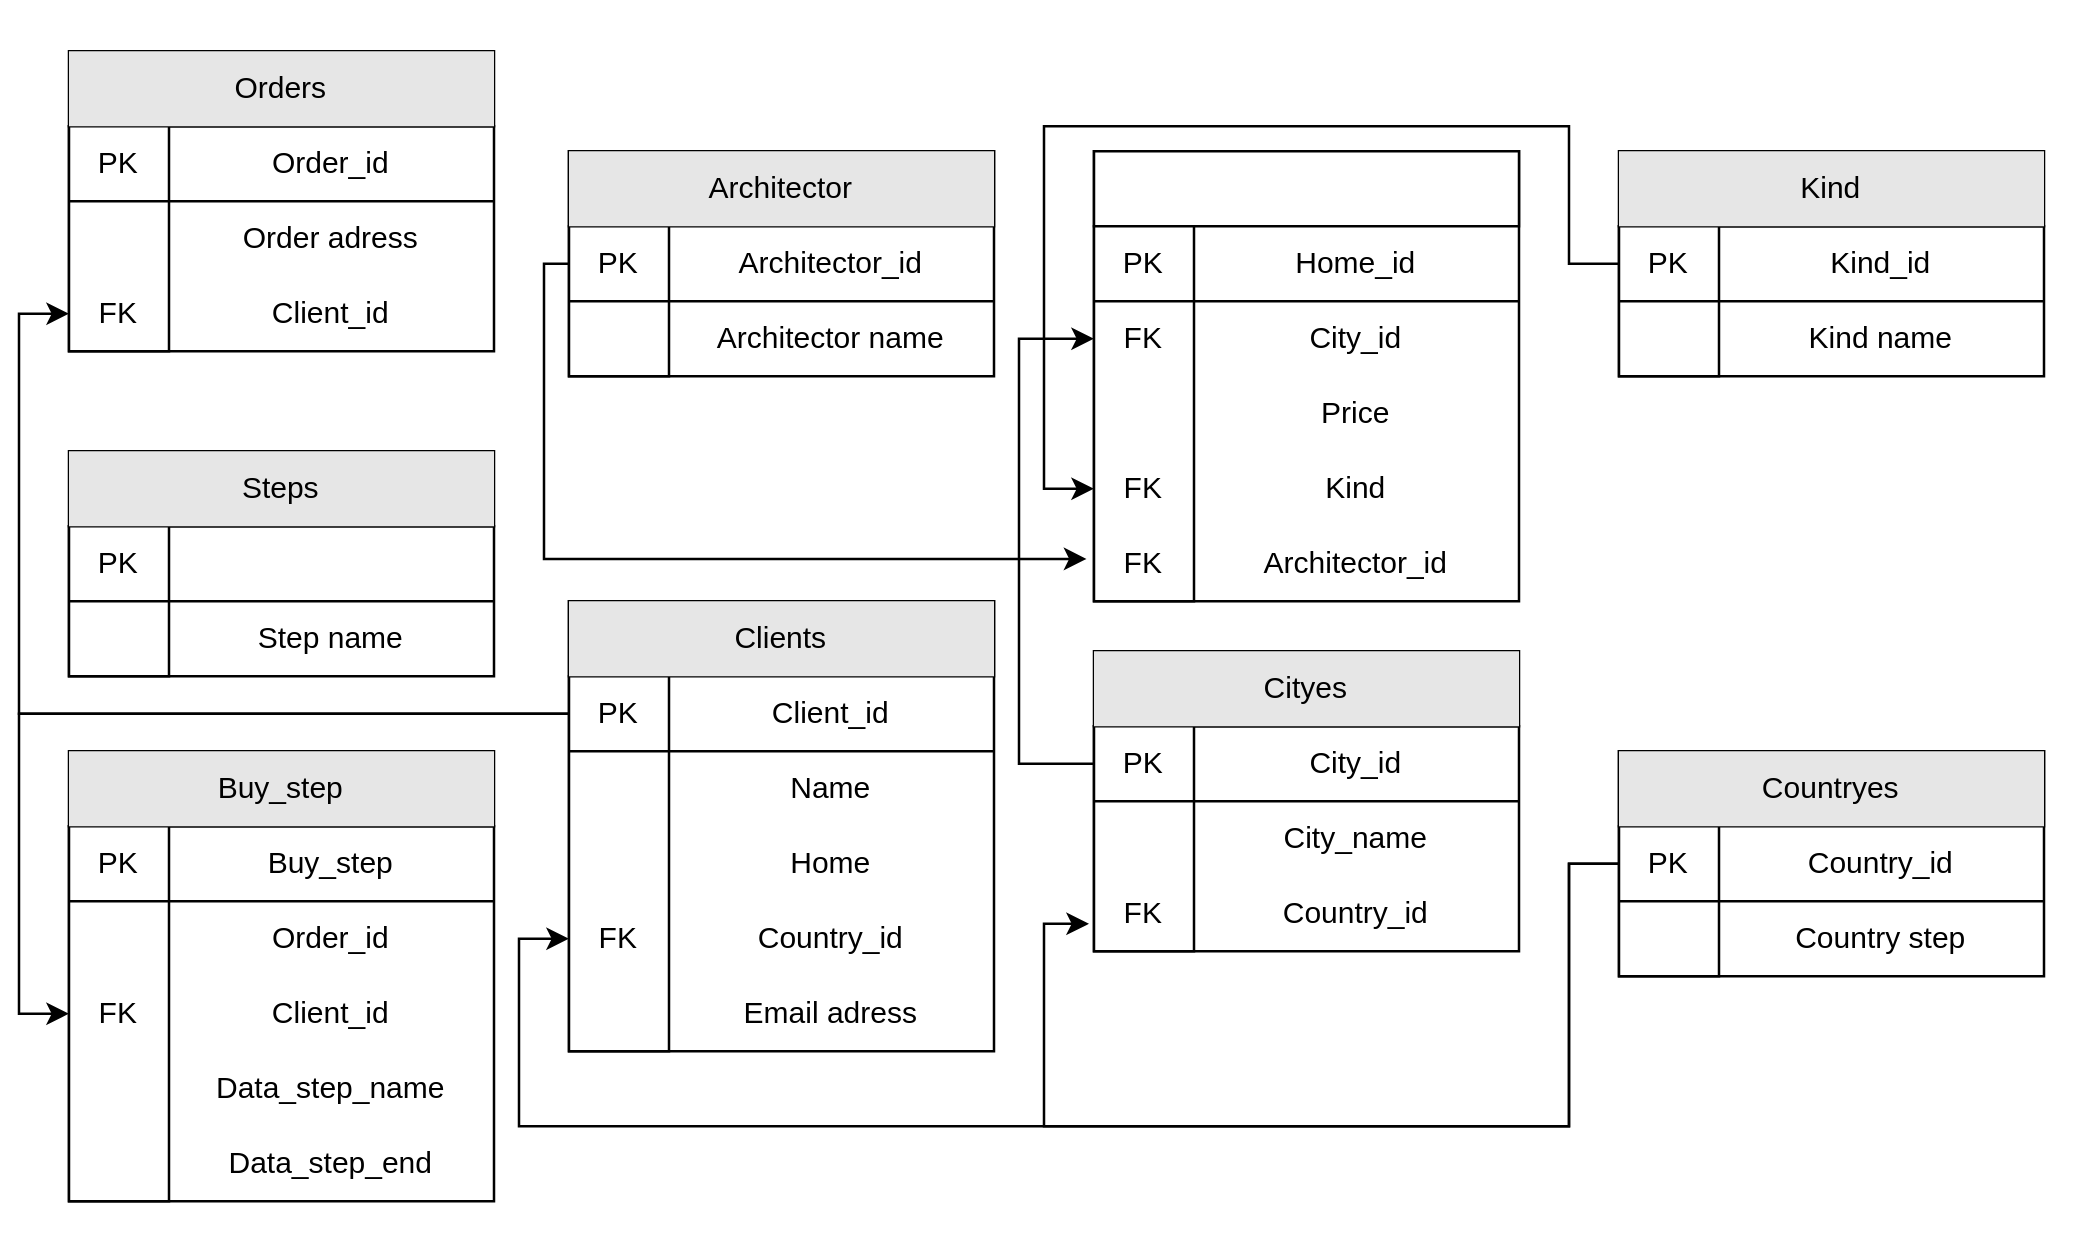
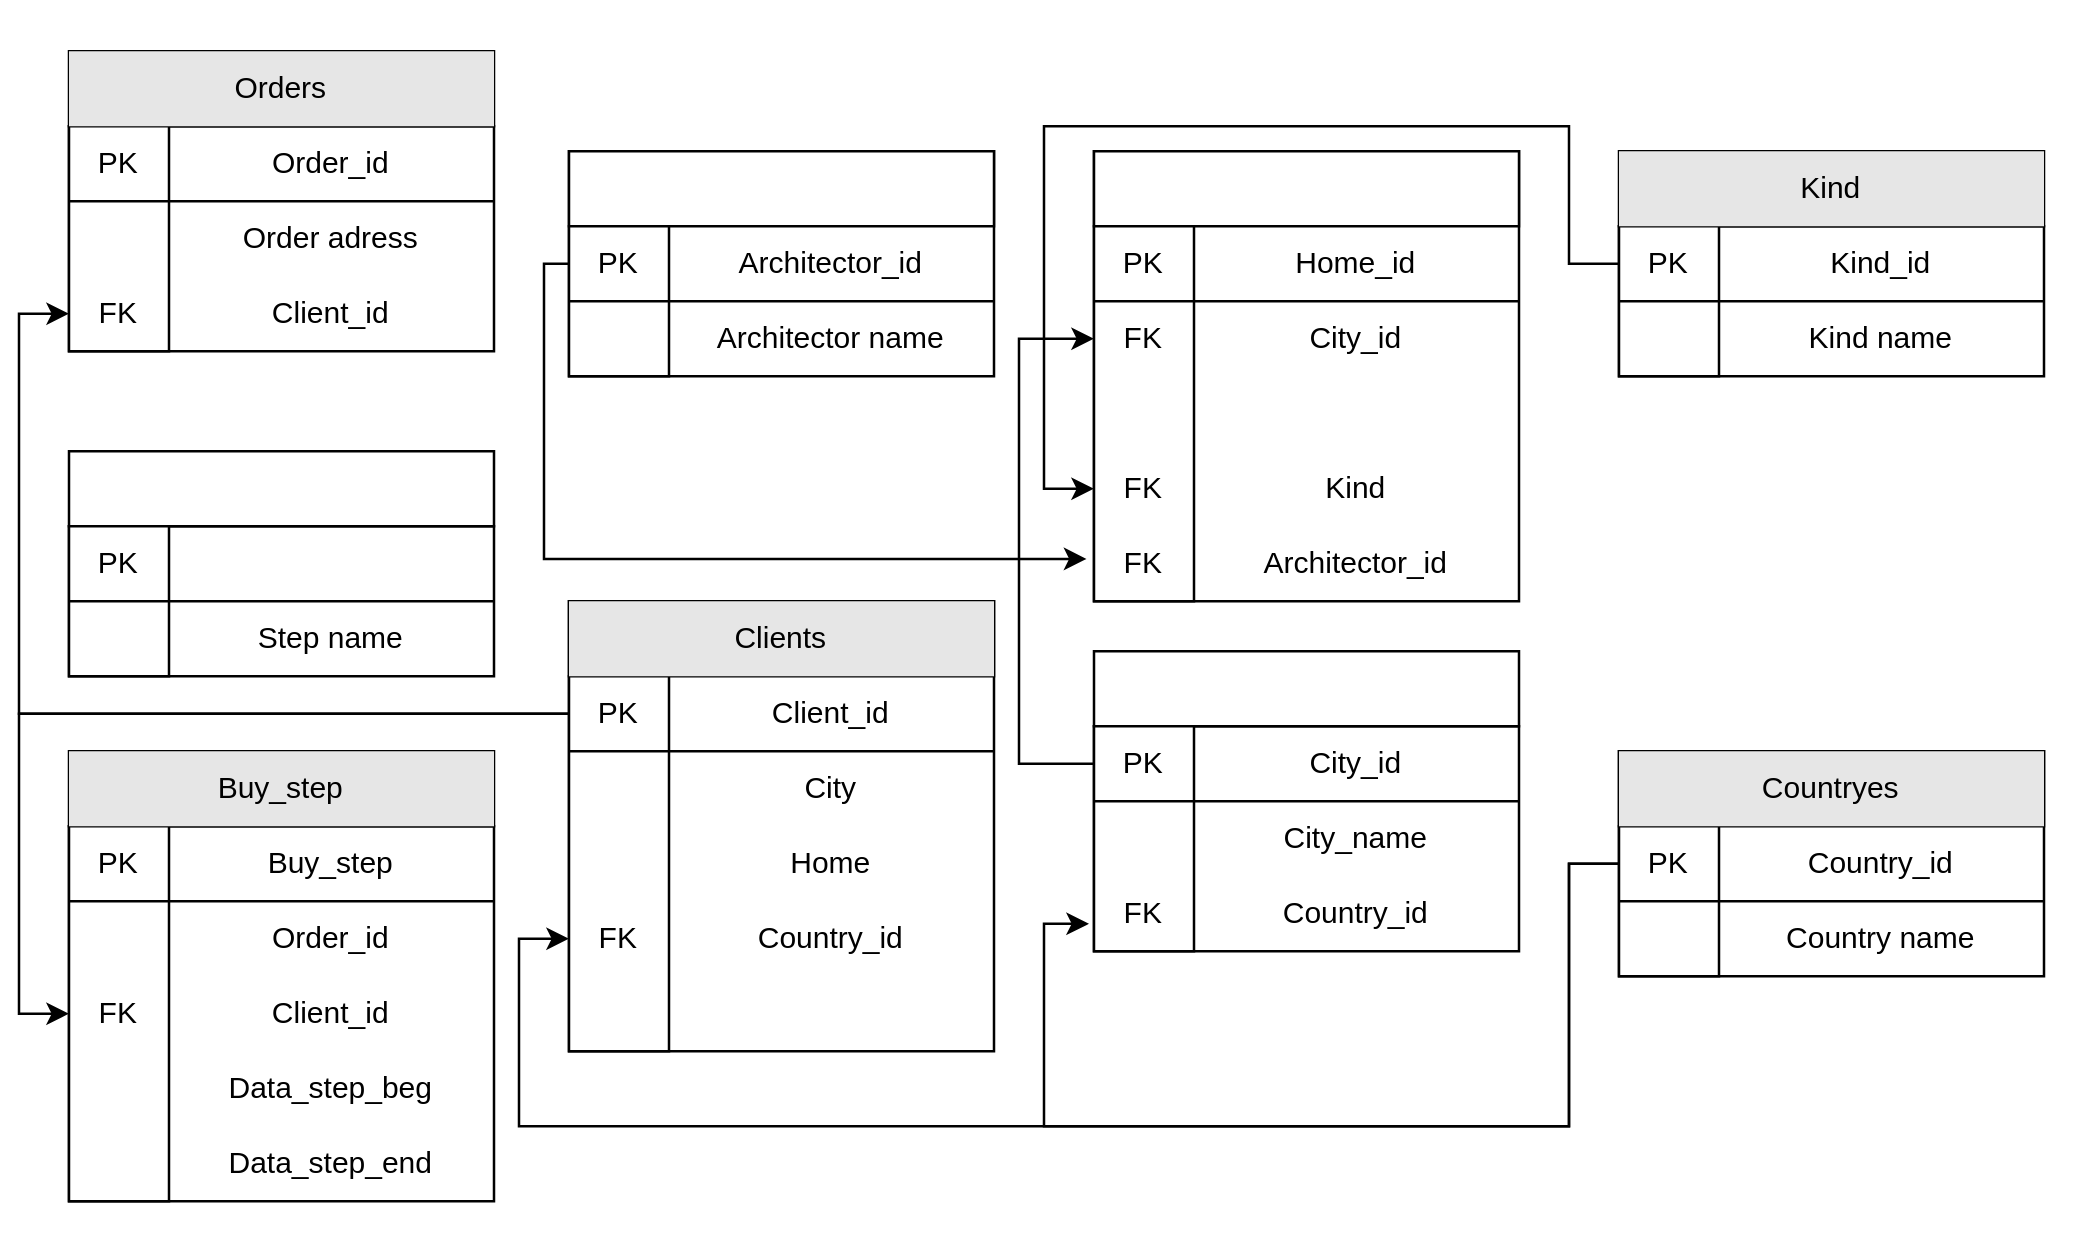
node "Architector": removed
node "Price": removed
node "Steps": removed
node "Cityes": removed
node "Name": label "Name" -> "City"
node "Country step": label "Country step" -> "Country name"
node "Email adress": removed
node "Data_step_name": label "Data_step_name" -> "Data_step_beg"
